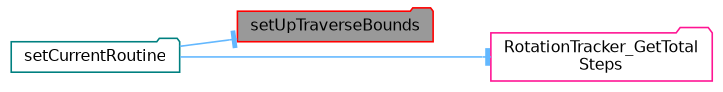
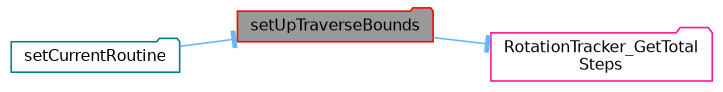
edge "setCurrentRoutine" -> "RotationTracker_GetTotal Steps": now "setUpTraverseBounds" -> "RotationTracker_GetTotal Steps"
